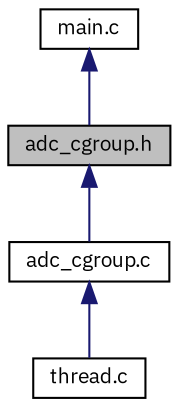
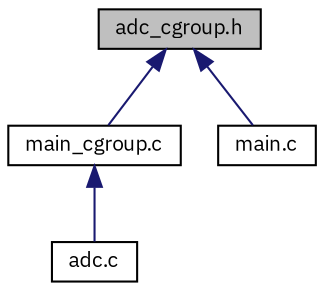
edge "adc_cgroup.h" -> "main.c": reversed
node "adc_cgroup.c": label "adc_cgroup.c" -> "main_cgroup.c"
node "thread.c": label "thread.c" -> "adc.c"
